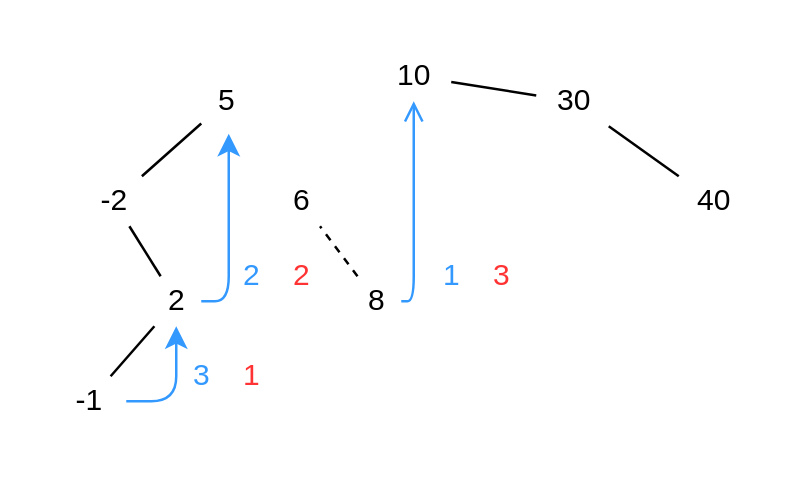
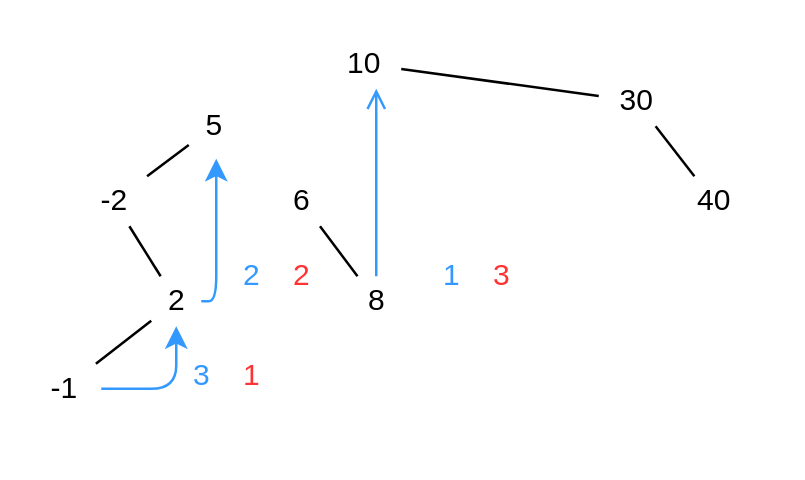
node "10": moved (414, 76) -> (364, 64)
node "5": moved (226, 101) -> (214, 126)
node "30": moved (574, 101) -> (636, 101)
edge "6" -- "8": style dashed -> solid
node "-1": moved (89, 401) -> (64, 389)
